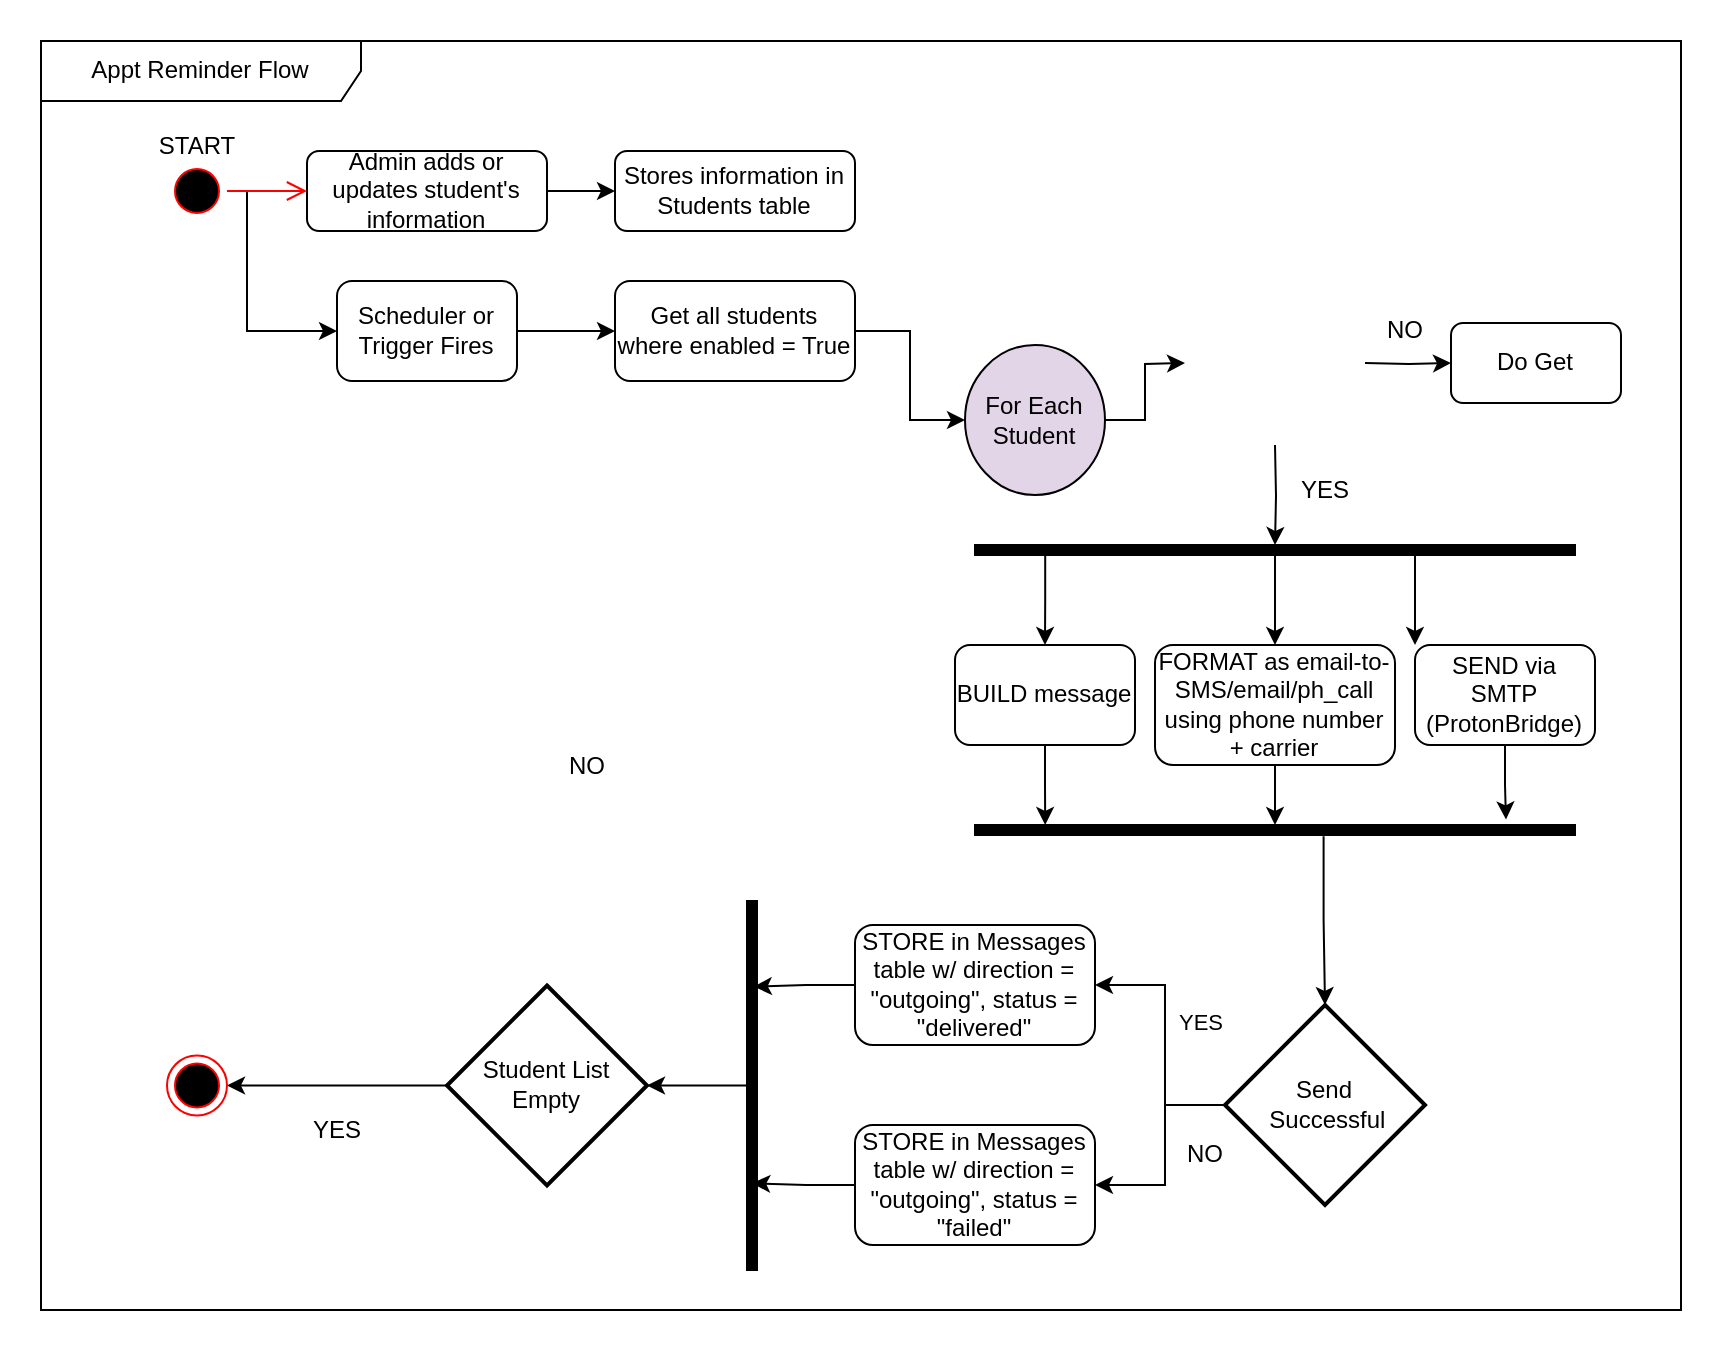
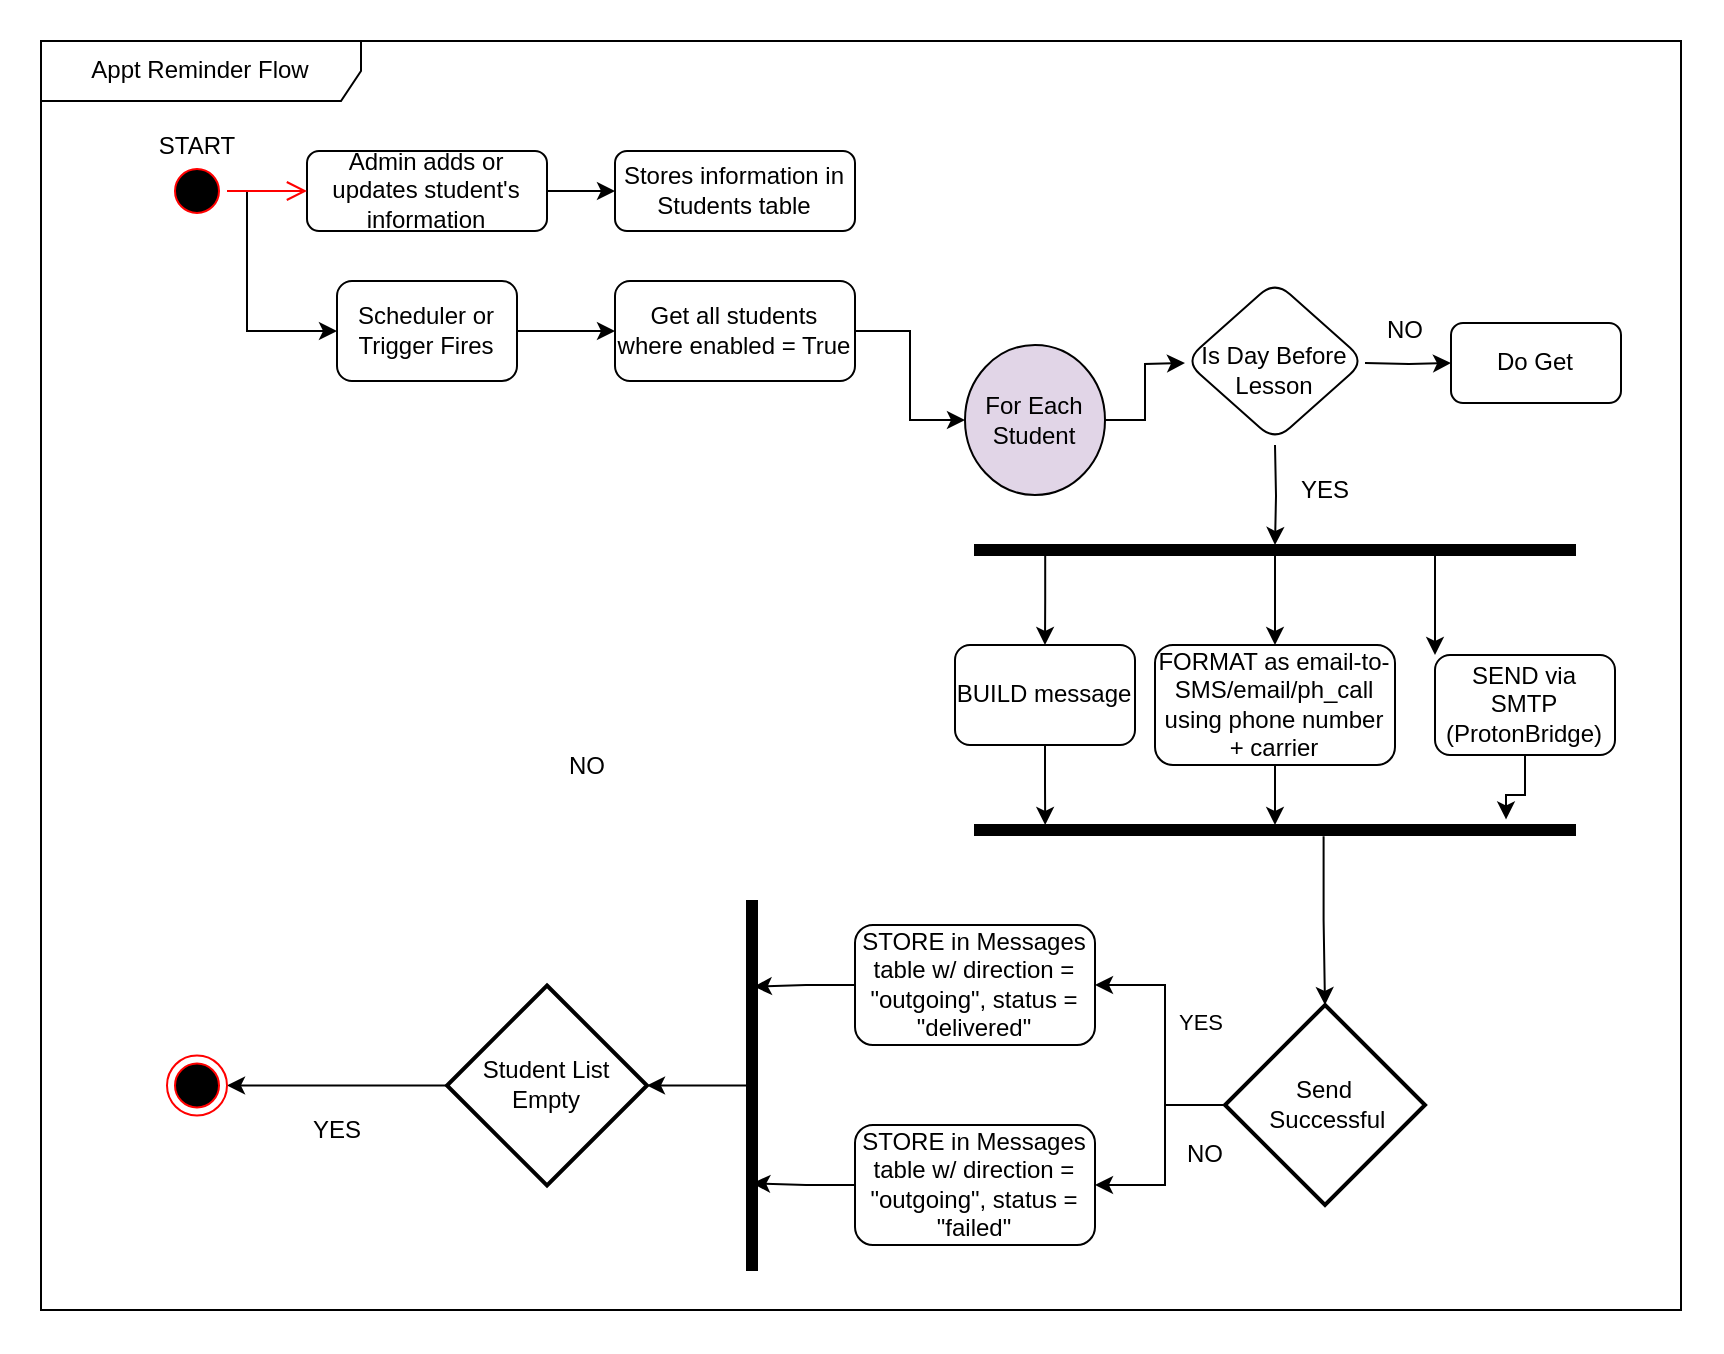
node "Is Day Before Lesson": added
node "SEND via SMTP (ProtonBridge)": moved (1505, 695) -> (1525, 705)
